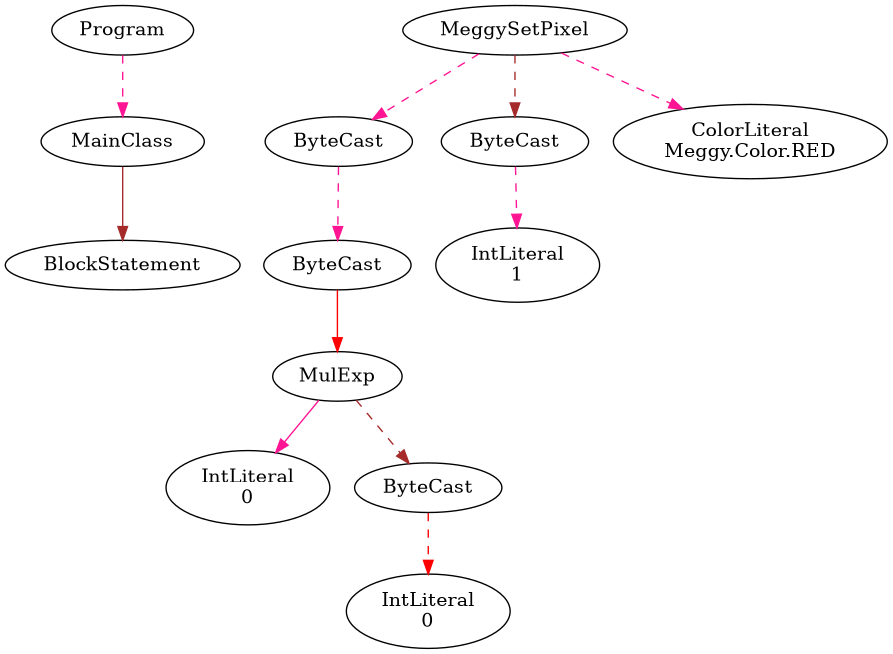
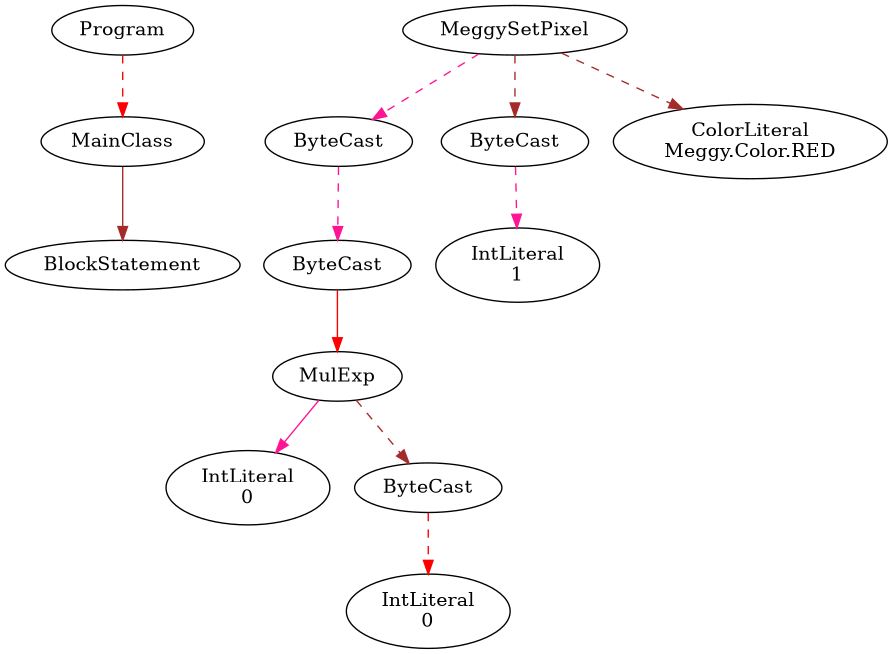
edge "MeggySetPixel" -> "ColorLiteral Meggy.Color.RED": color deeppink -> brown
edge "Program" -> "MainClass": color deeppink -> red
